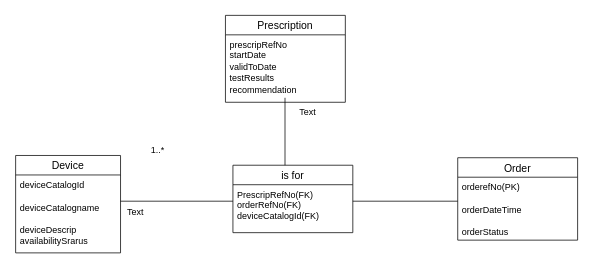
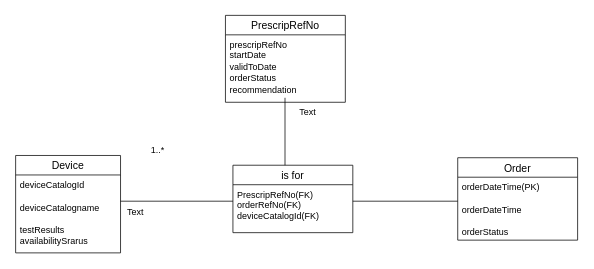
node "Prescription": label "Prescription" -> "PrescripRefNo"
node "validToDate testResults": label "validToDate testResults" -> "validToDate orderStatus"
node "orderefNo(PK)": label "orderefNo(PK)" -> "orderDateTime(PK)"
node "deviceDescrip availabilitySrarus": label "deviceDescrip availabilitySrarus" -> "testResults availabilitySrarus"
